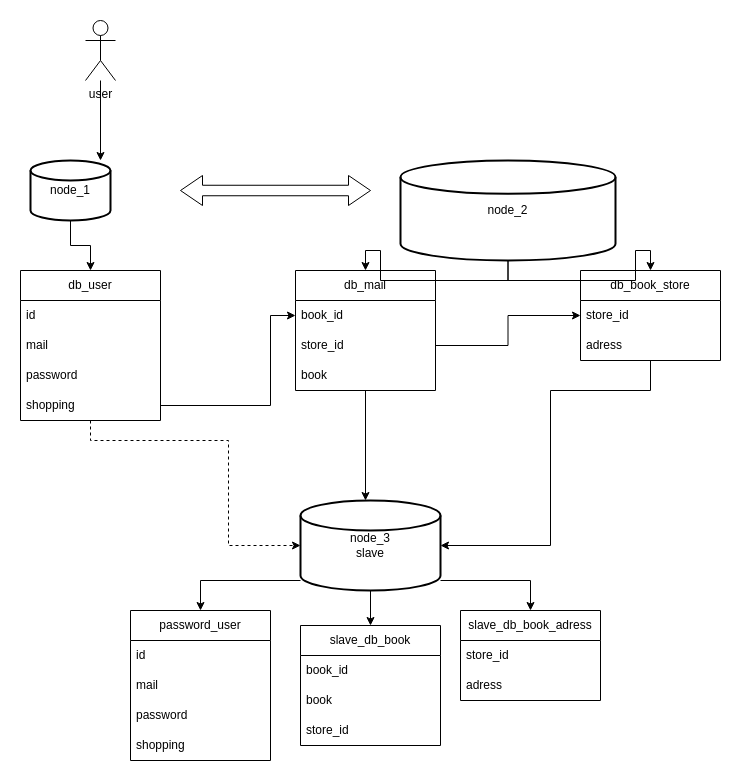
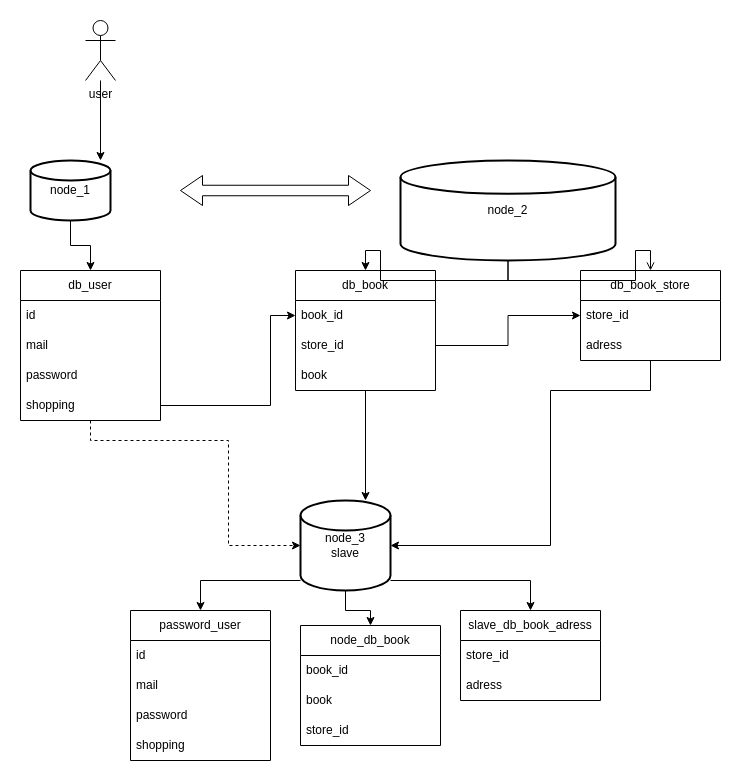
edge "node_2" -> "db_book_store": arrowhead classic -> open
node "db_mail": label "db_mail" -> "db_book"
node "node_3 slave": size 140x90 -> 90x90
node "slave_db_book": label "slave_db_book" -> "node_db_book"
